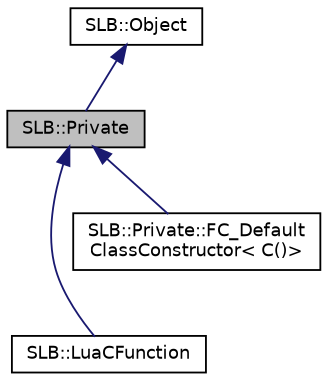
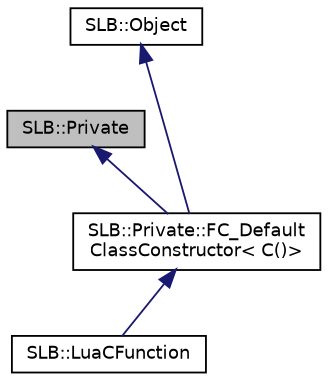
edge "SLB::Private" -> "SLB::Object": now "SLB::Private::FC_Default ClassConstructor< C()>" -> "SLB::Object"
edge "SLB::LuaCFunction" -> "SLB::Private": now "SLB::LuaCFunction" -> "SLB::Private::FC_Default ClassConstructor< C()>"
